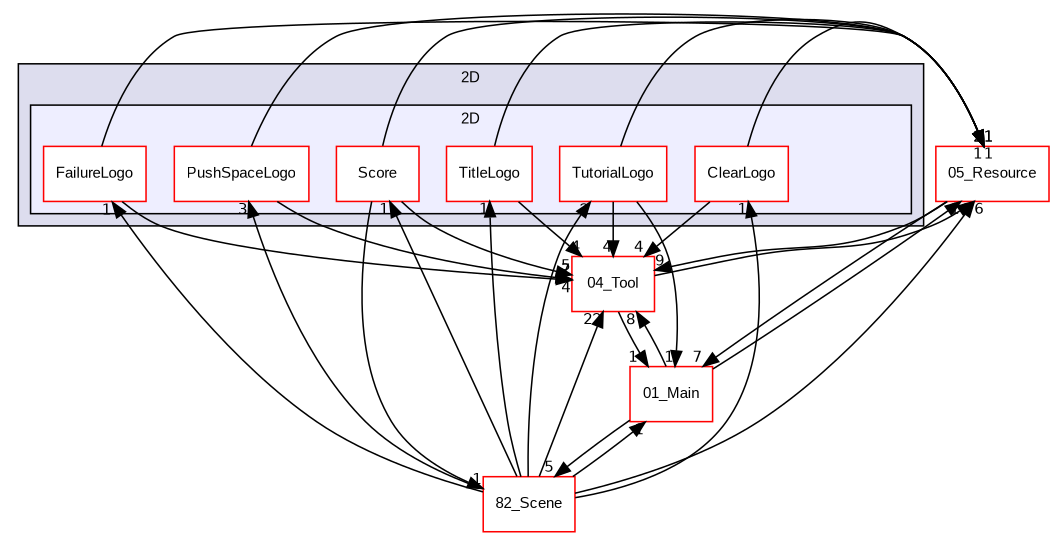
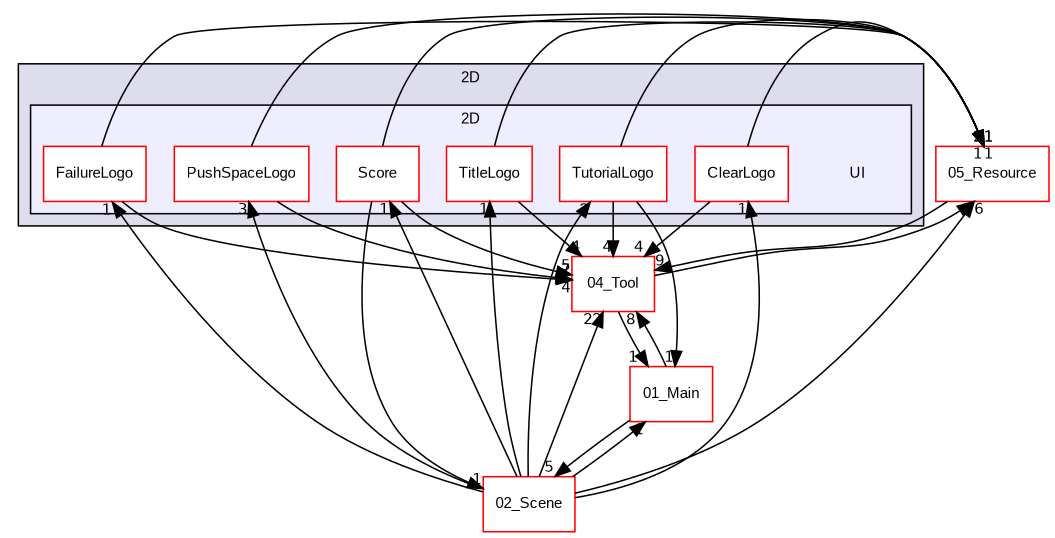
node "UI": added
edge "05_Resource" -> "01_Main": removed
edge "01_Main" -> "05_Resource": removed
node "82_Scene": label "82_Scene" -> "02_Scene"
